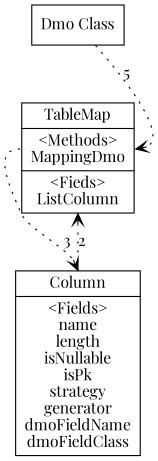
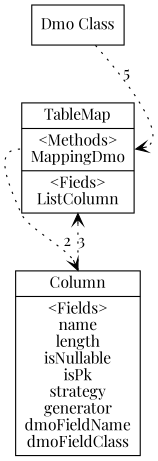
edge "TableMap" -> "Column": label "3" -> "2"
edge "Column" -> "TableMap": label "2" -> "3"
